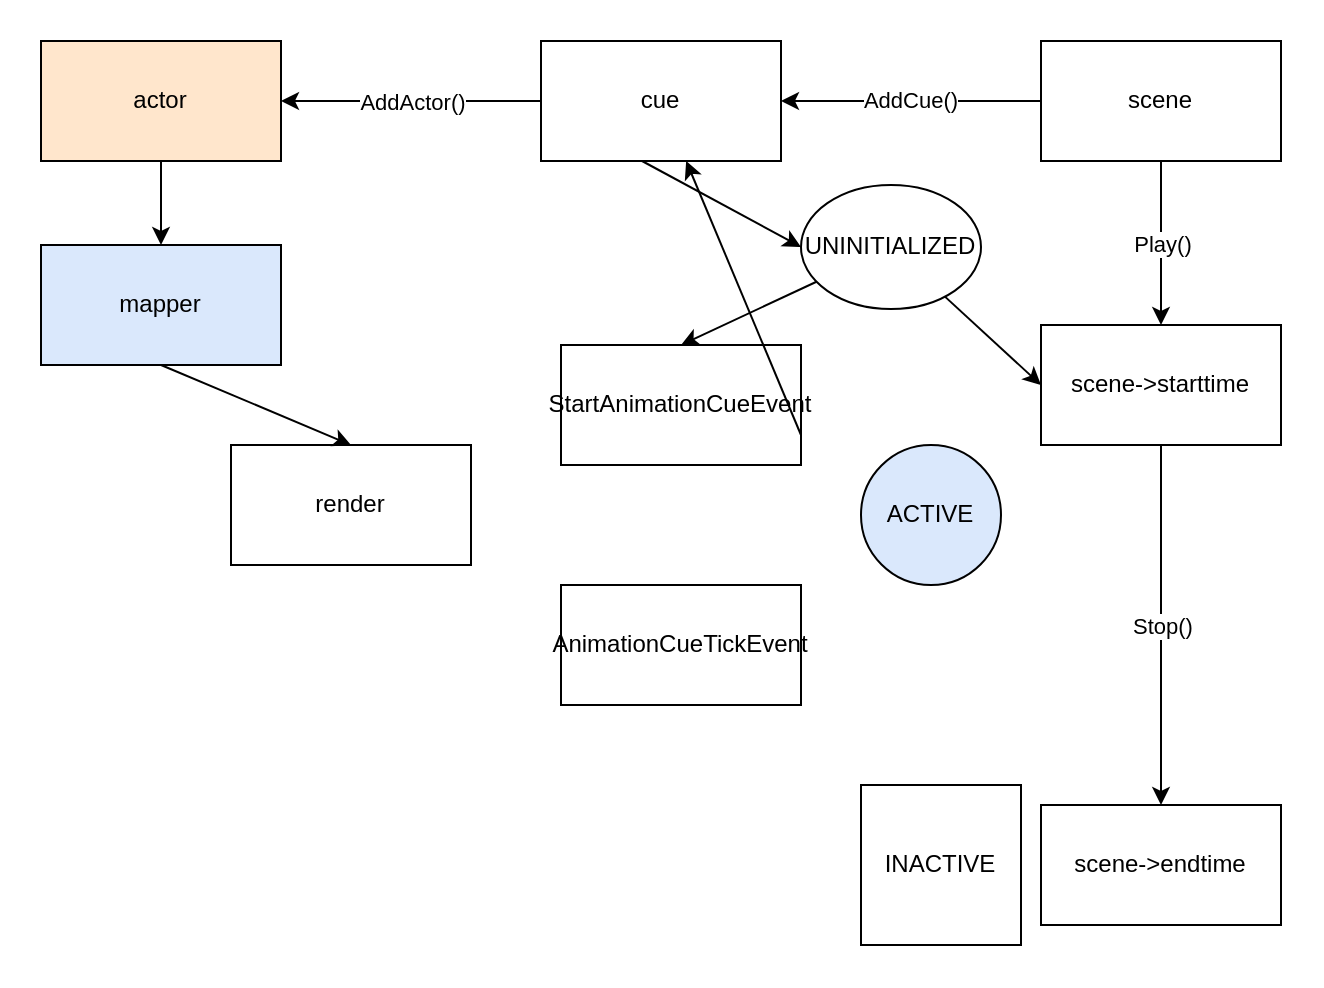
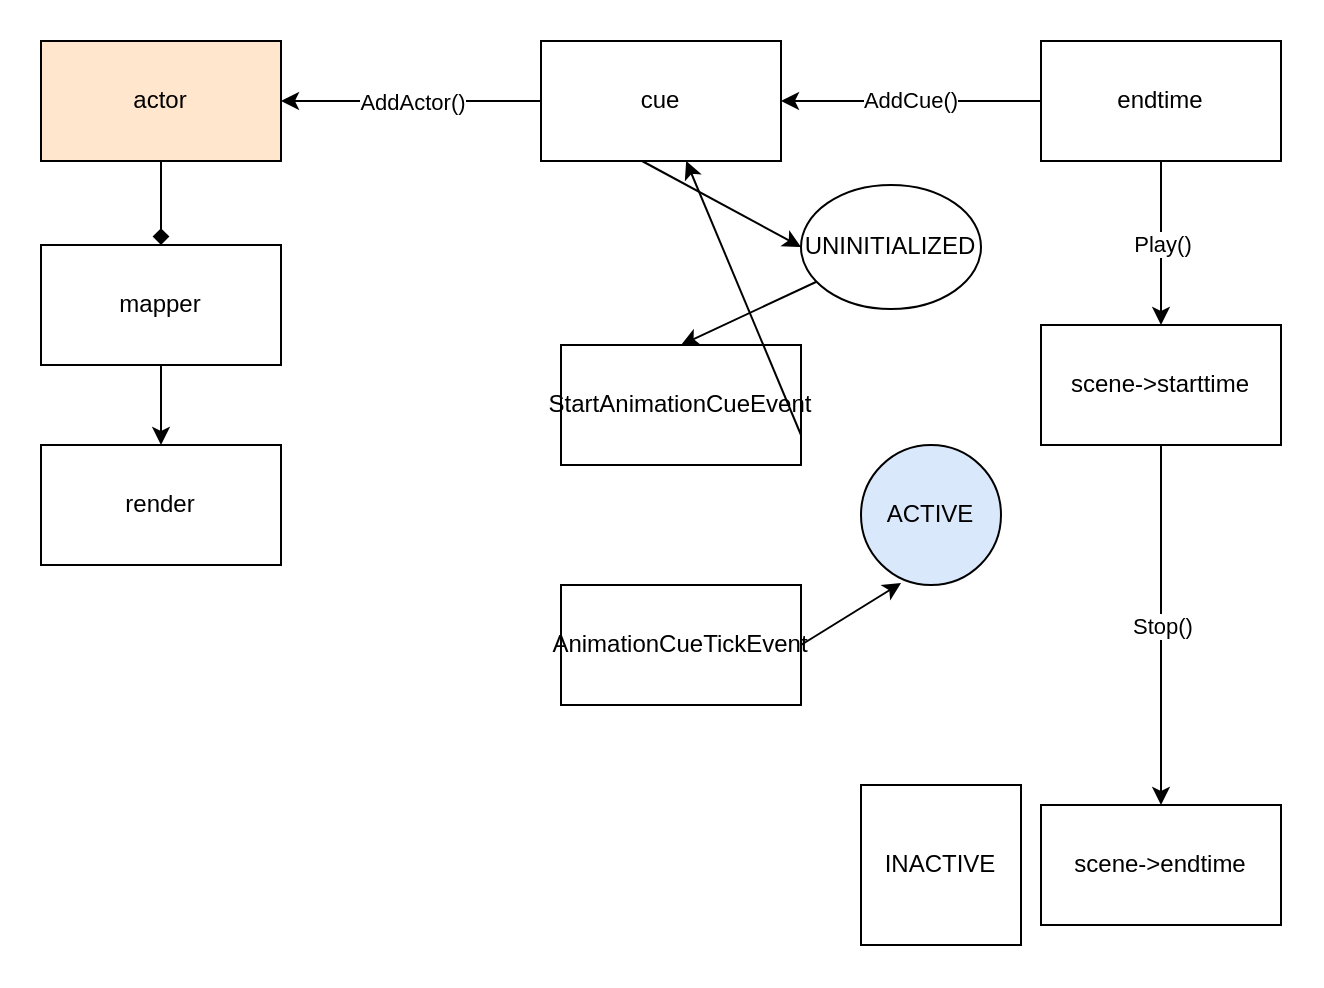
node "scene": label "scene" -> "endtime"
edge "actor" -> "mapper": arrowhead classic -> diamond
node "mapper": fillcolor #dae8fc -> #ffffff
edge "UNINITIALIZED" -> "scene->starttime": removed
node "render": moved (351, 505) -> (161, 505)
edge "AnimationCueTickEvent" -> "ACTIVE": added
